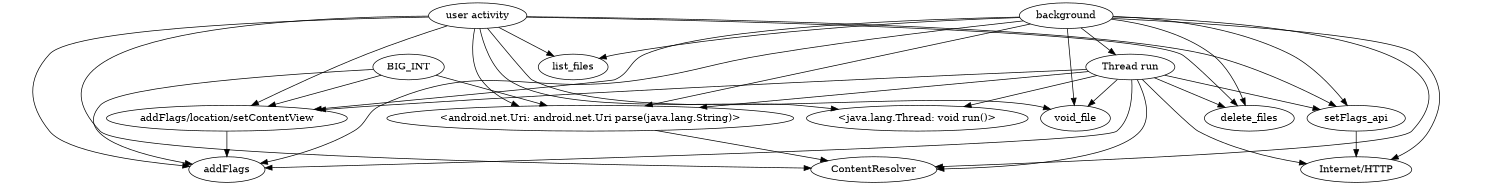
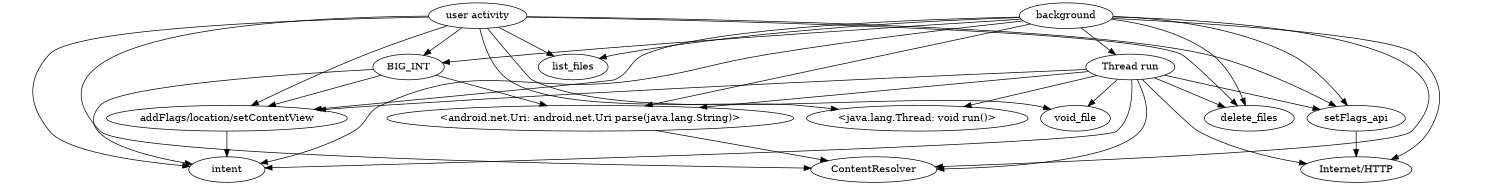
edge "background" -> "void_file": now "background" -> "BIG_INT"
edge "user activity" -> "<android.net.Uri: android.net.Uri parse(java.lang.String)>": now "user activity" -> "BIG_INT"
node "addFlags": label "addFlags" -> "intent"
